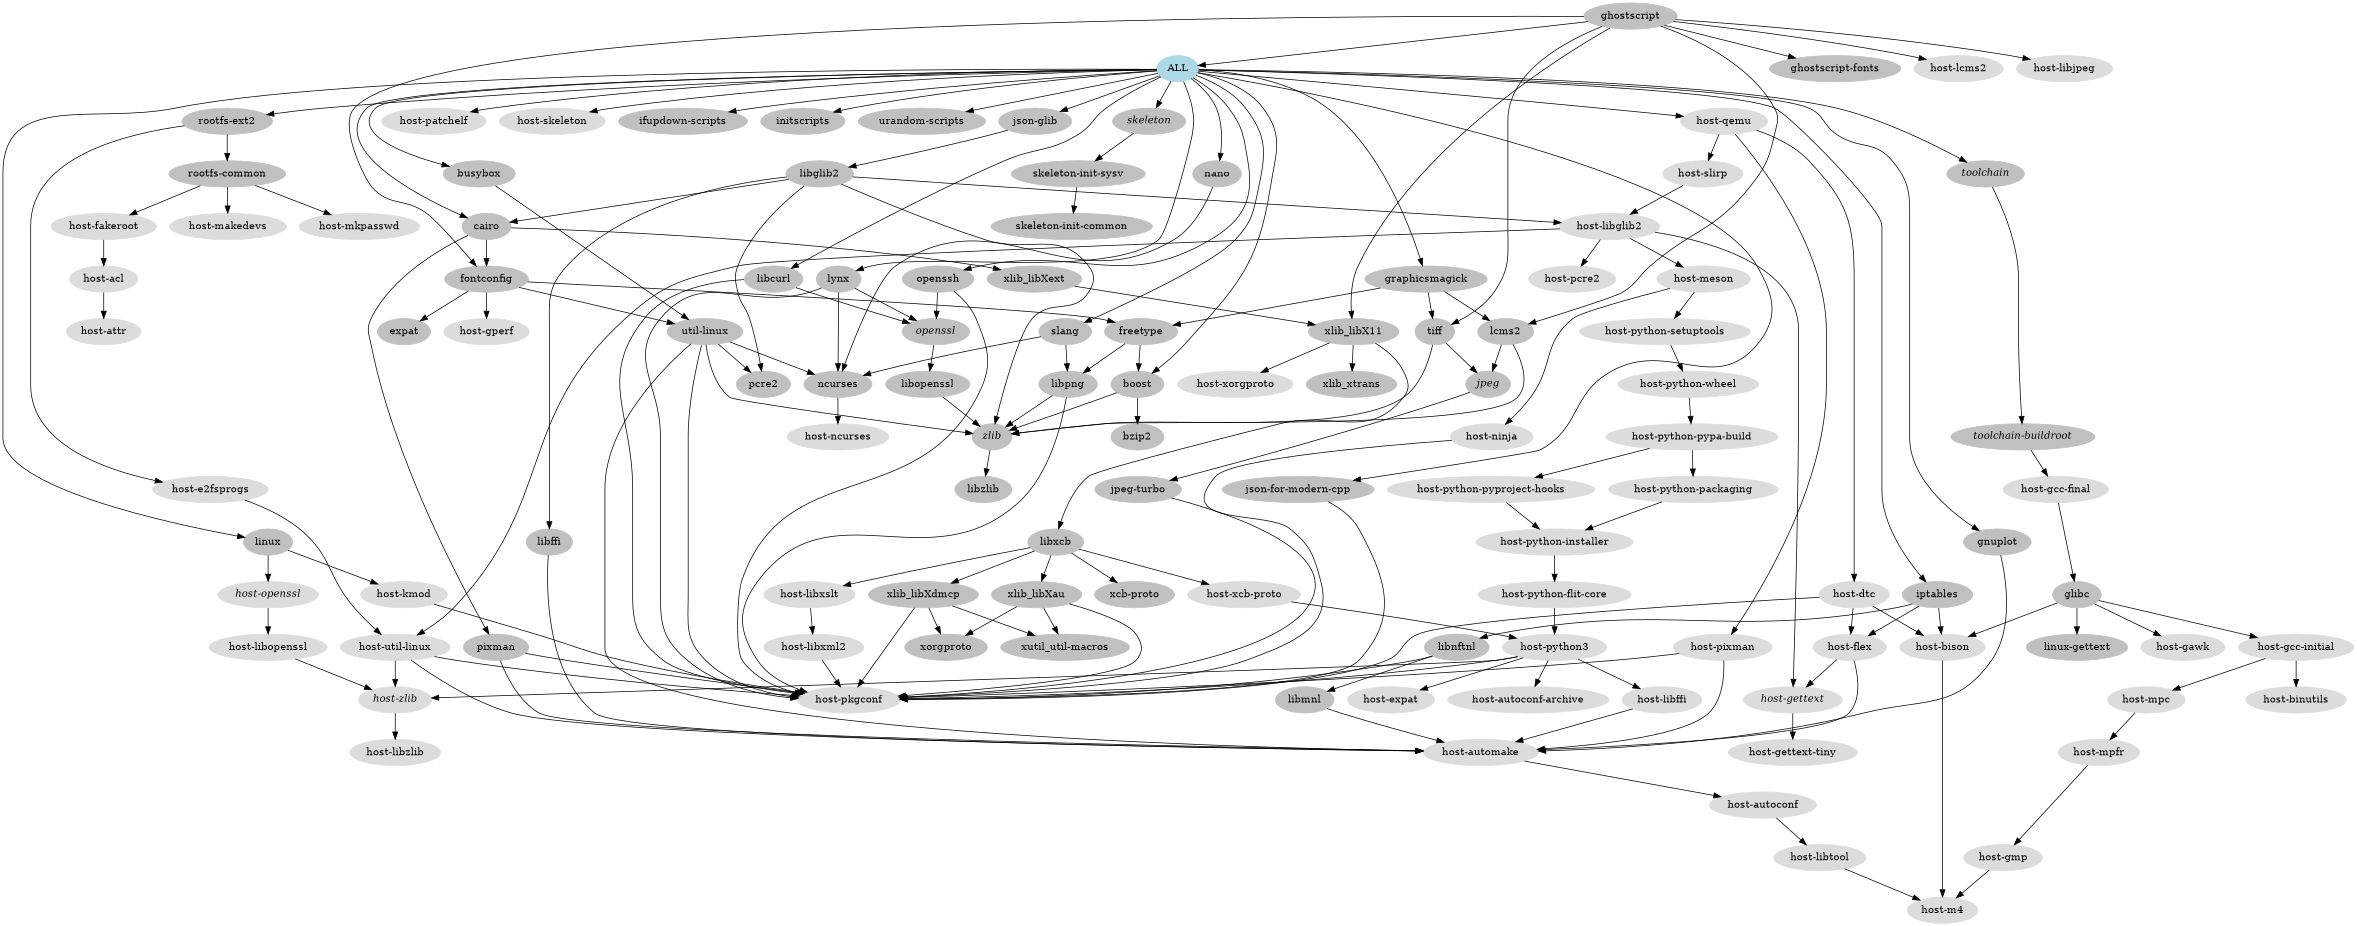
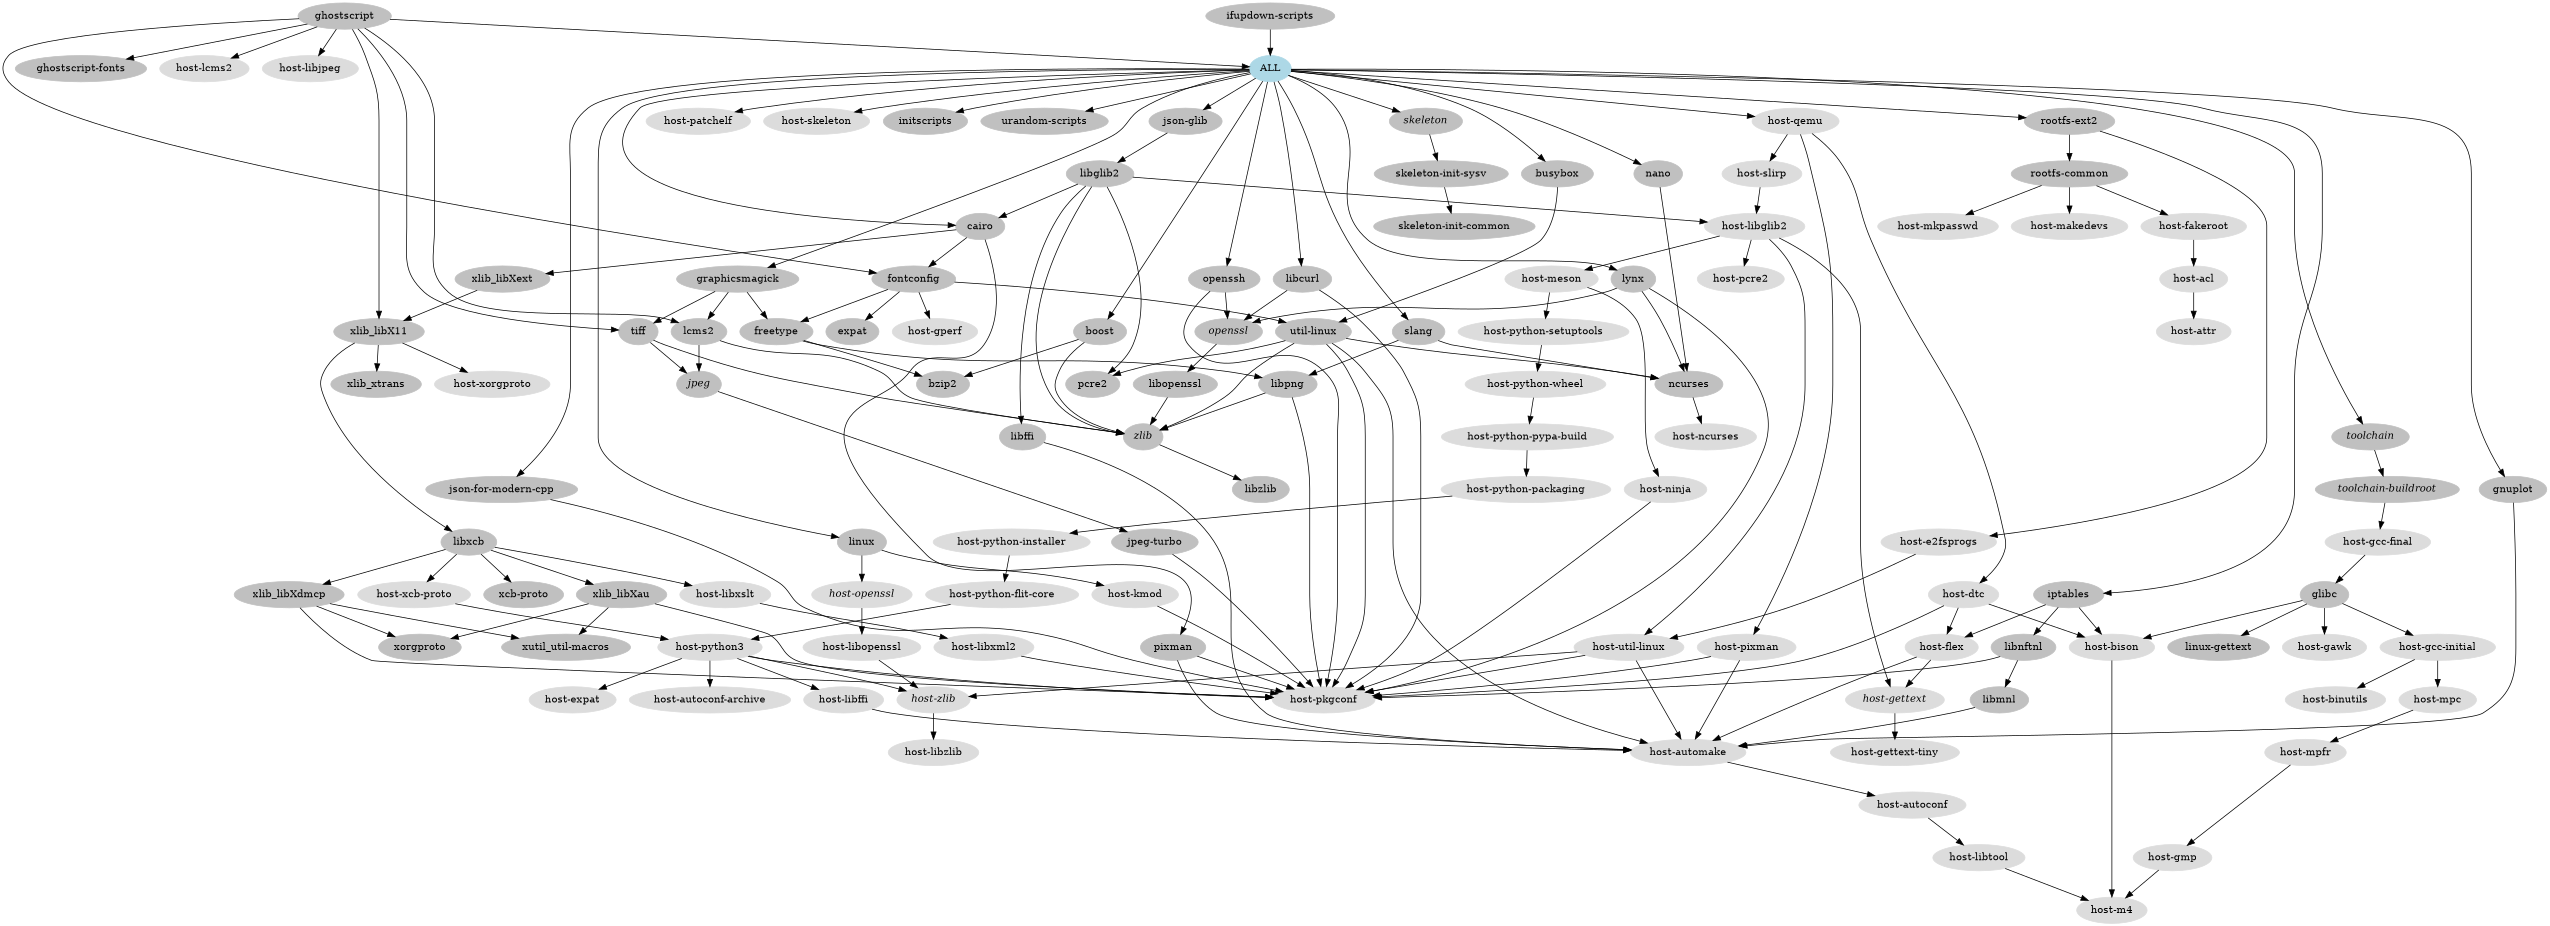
edge "ALL" -> "ifupdown-scripts": reversed
edge "freetype" -> "boost": now "freetype" -> "bzip2"
node "host-python-pyproject-hooks": removed
